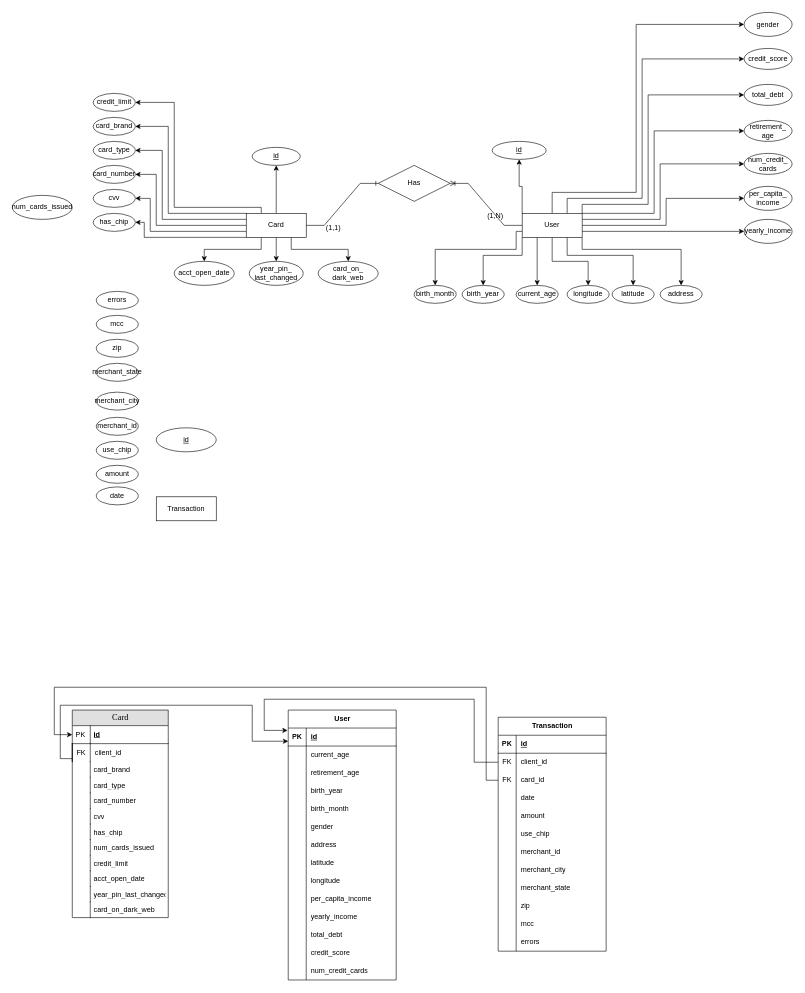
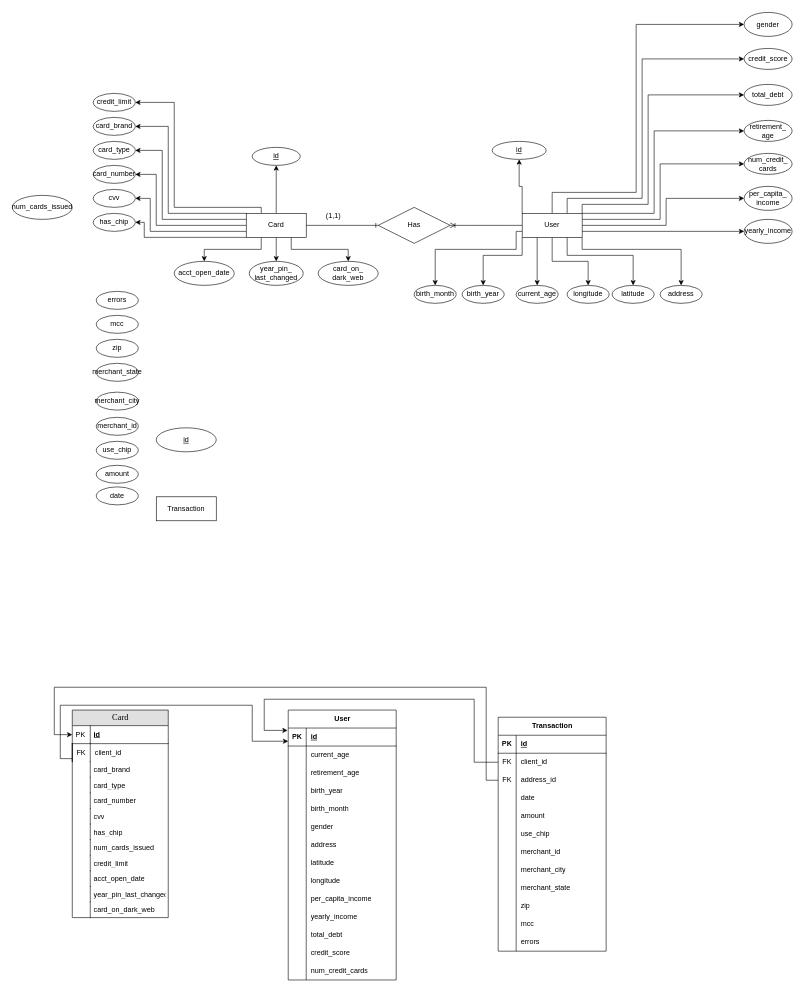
node "Has": moved (414, 183) -> (414, 225)
node "(1,N)": removed
node "(1,1)": moved (333, 228) -> (333, 216)
node "card_id": label "card_id" -> "address_id"
